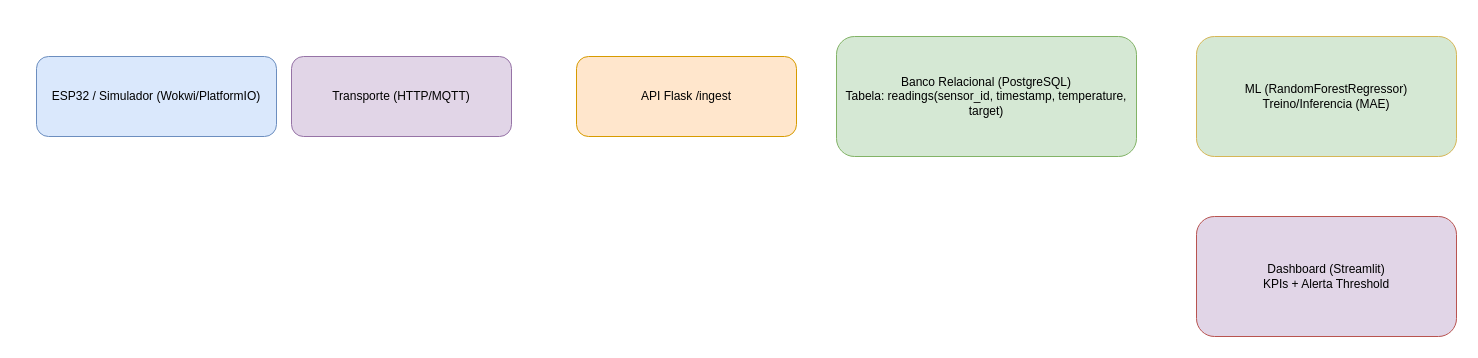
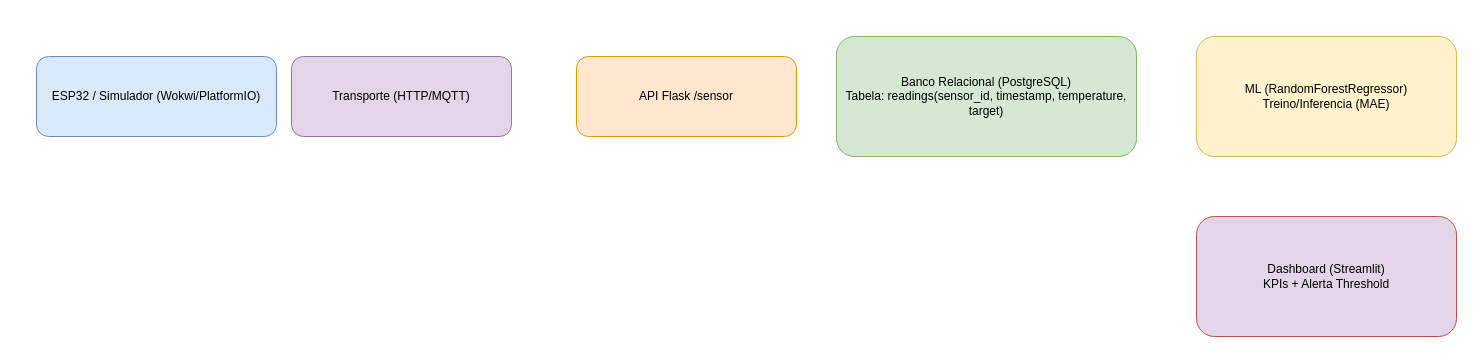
node "API Flask /ingest": label "API Flask /ingest" -> "API Flask /sensor"
node "ML (RandomForestRegressor) Treino/Inferencia (MAE)": fillcolor #d5e8d4 -> #fff2cc
